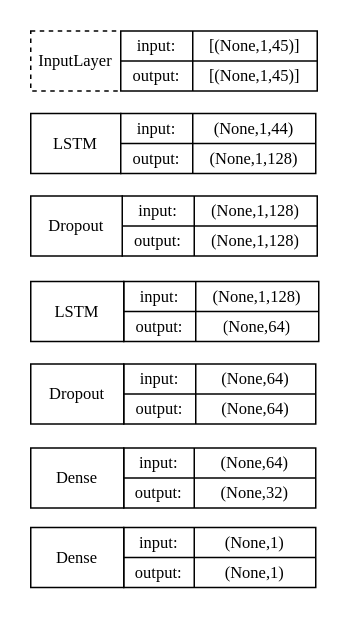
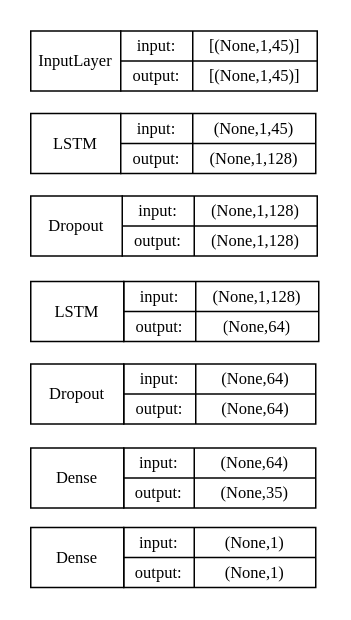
node "InputLayer": style dashed -> solid
node "(None,1,44)": label "(None,1,44)" -> "(None,1,45)"
node "(None,32)": label "(None,32)" -> "(None,35)"
